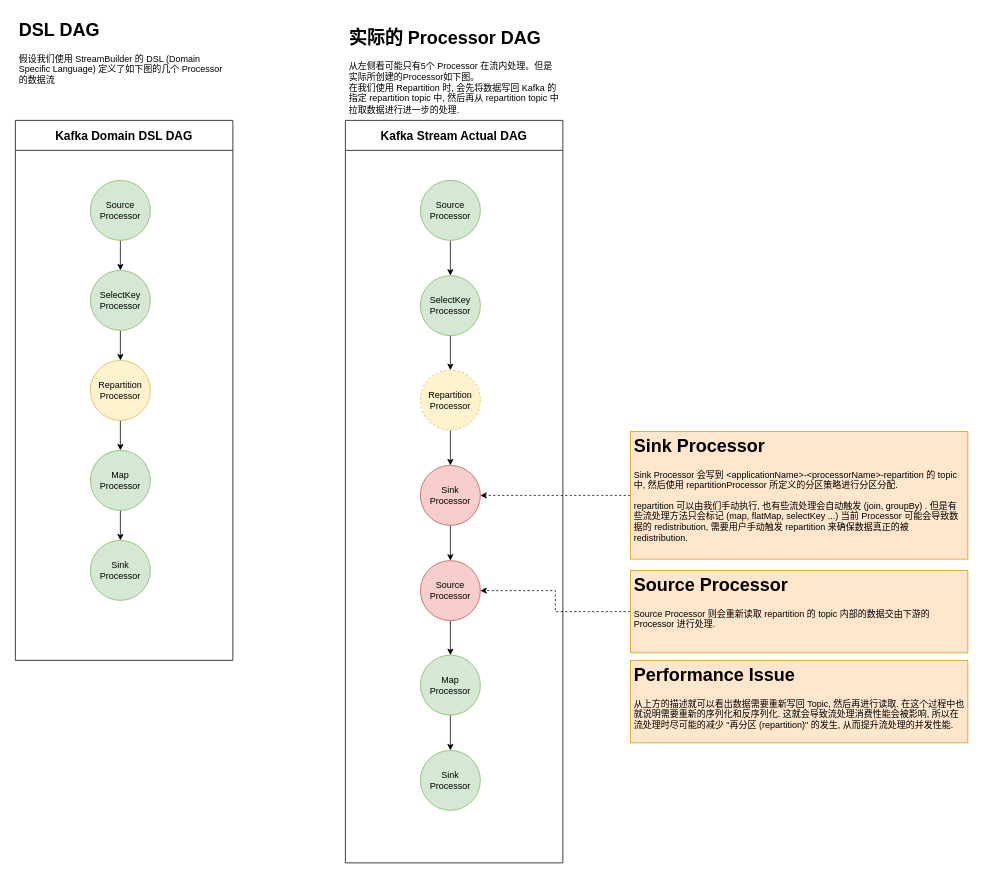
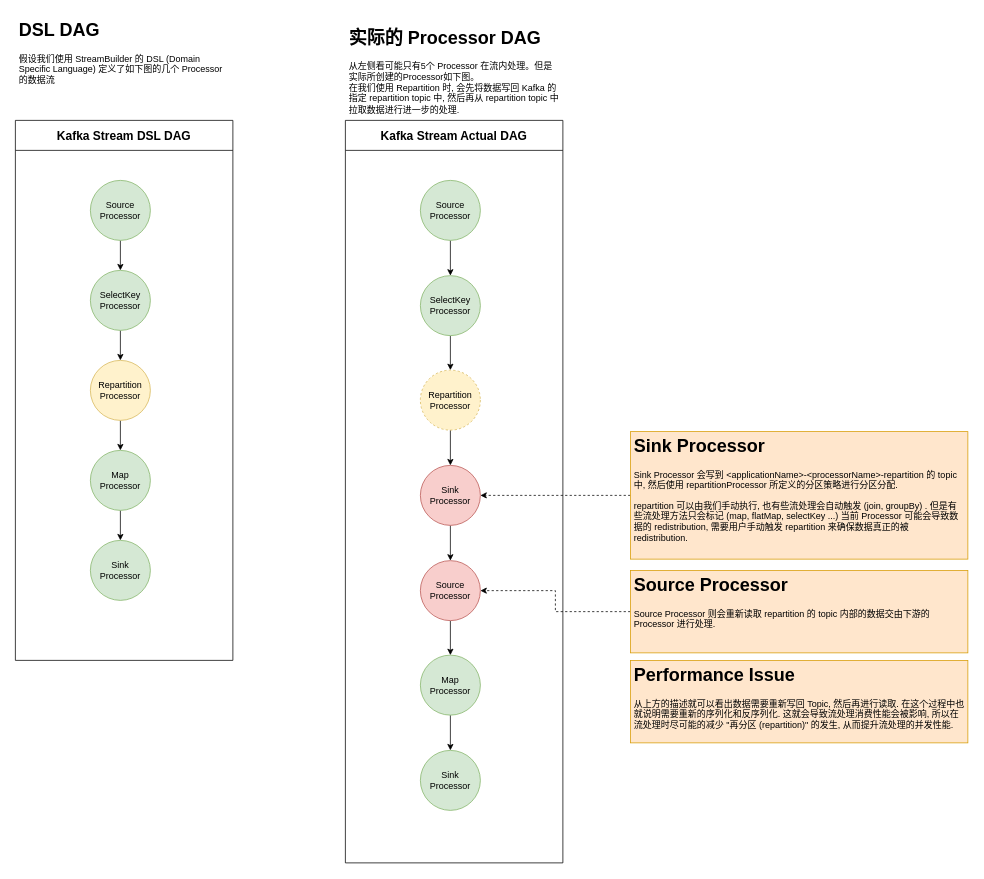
node "Kafka Domain DSL DAG": label "Kafka Domain DSL DAG" -> "Kafka Stream DSL DAG"
